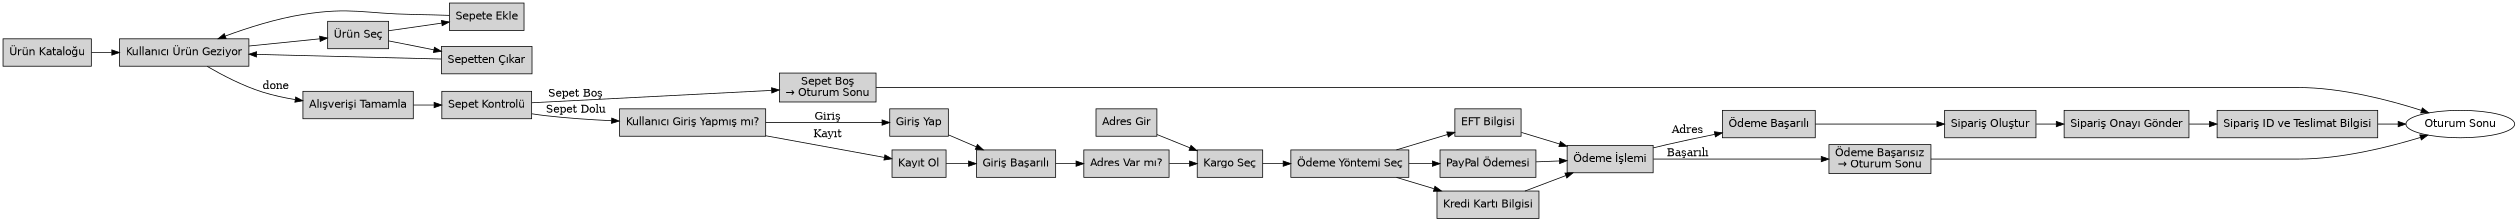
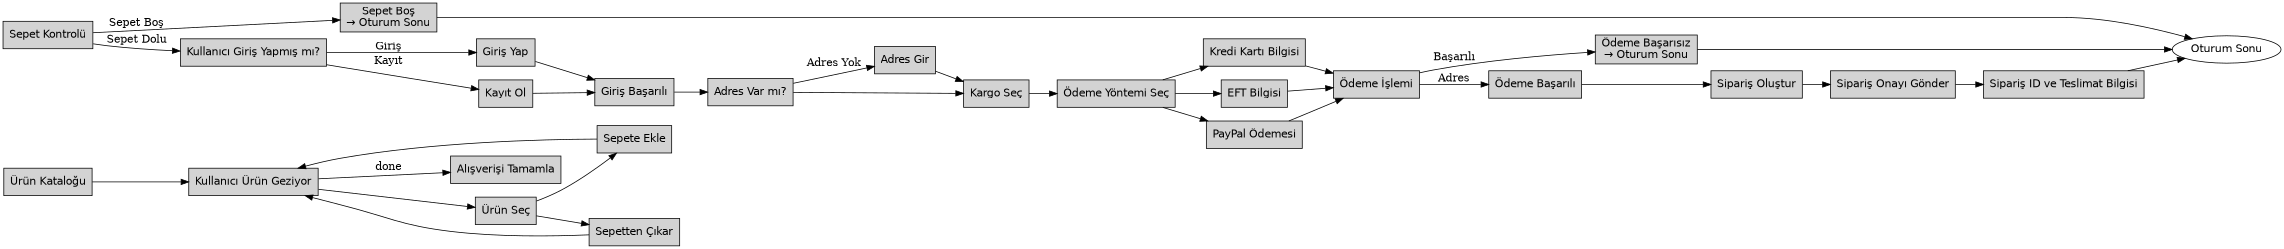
edge "Adres Var mı?" -> "Adres Gir": added, label "Adres Yok"
edge "Alışverişi Tamamla" -> "Sepet Kontrolü": removed
